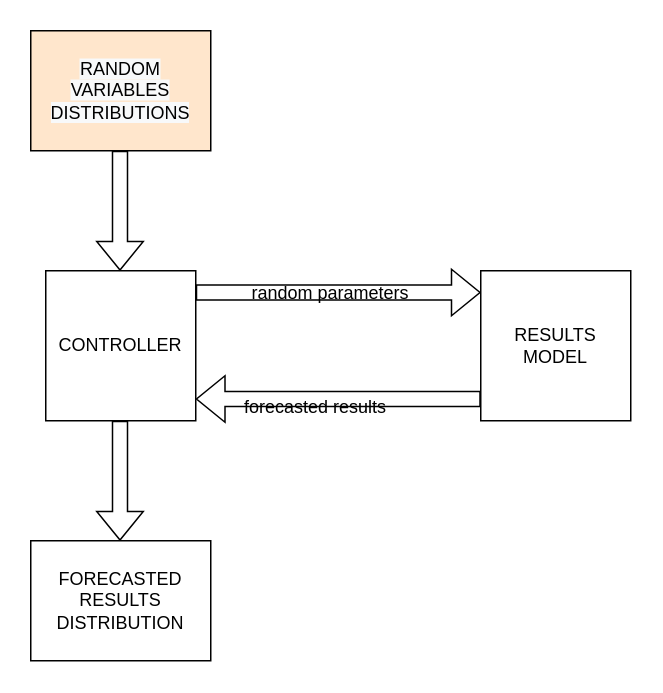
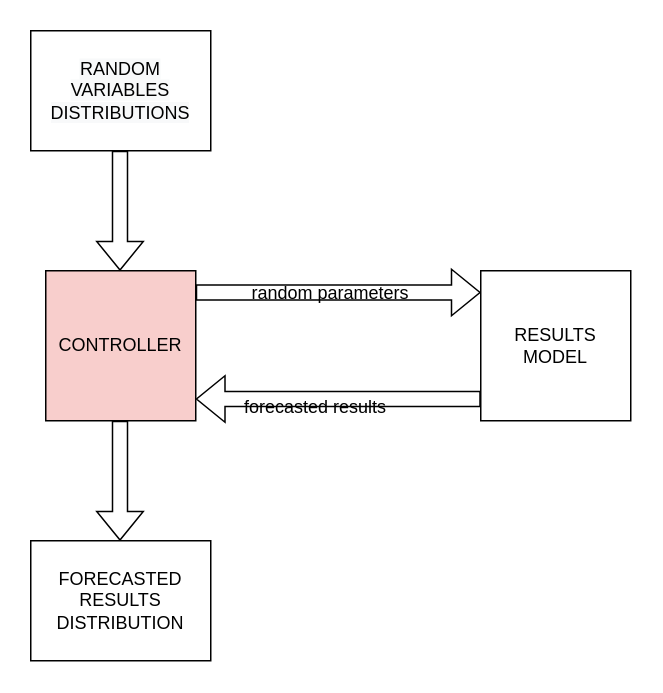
node "RANDOM VARIABLES DISTRIBUTIONS": fillcolor #ffe6cc -> #ffffff
node "CONTROLLER": fillcolor #ffffff -> #f8cecc
